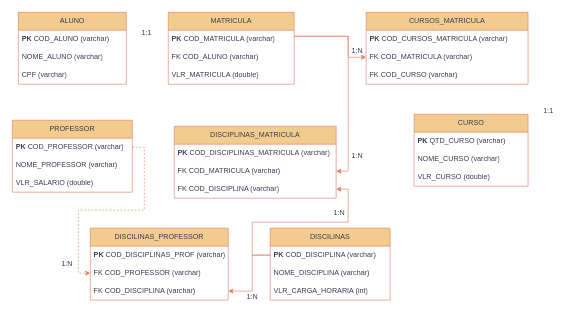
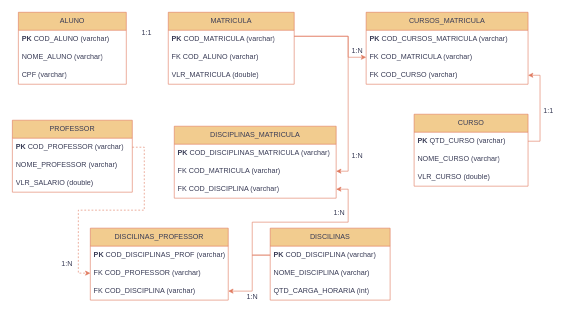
edge "PK QTD_CURSO (varchar)" -> "FK COD_CURSO (varchar)": added
node "VLR_CARGA_HORARIA (int)": label "VLR_CARGA_HORARIA (int)" -> "QTD_CARGA_HORARIA (int)"
